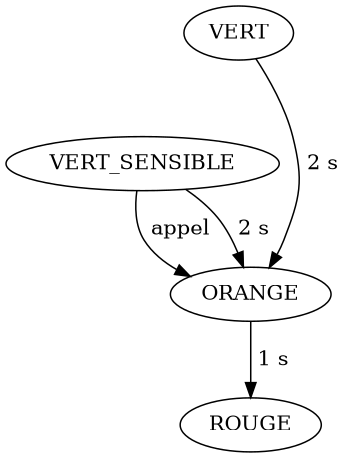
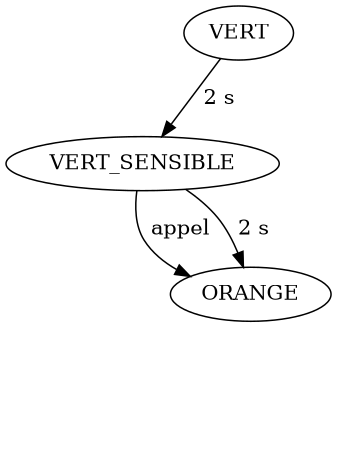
edge "VERT" -> "ORANGE": now "VERT" -> "VERT_SENSIBLE"
node "ROUGE": removed
